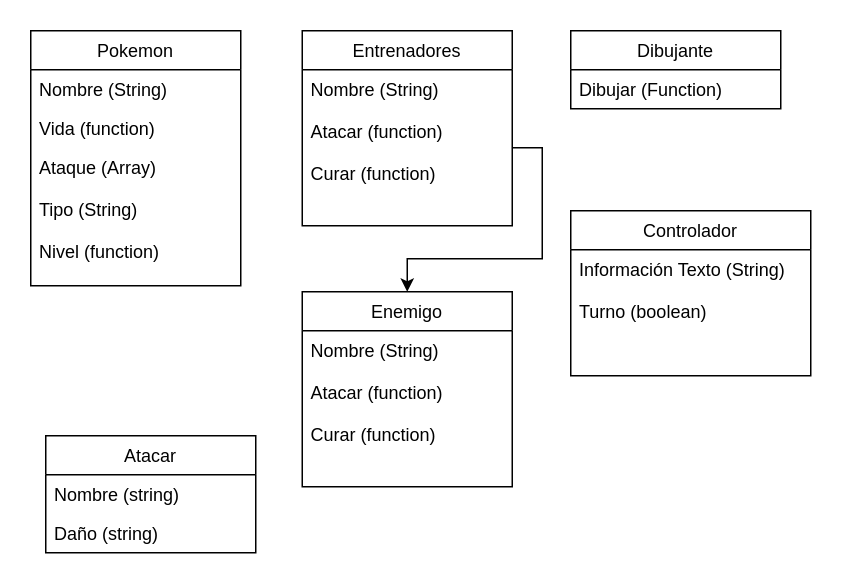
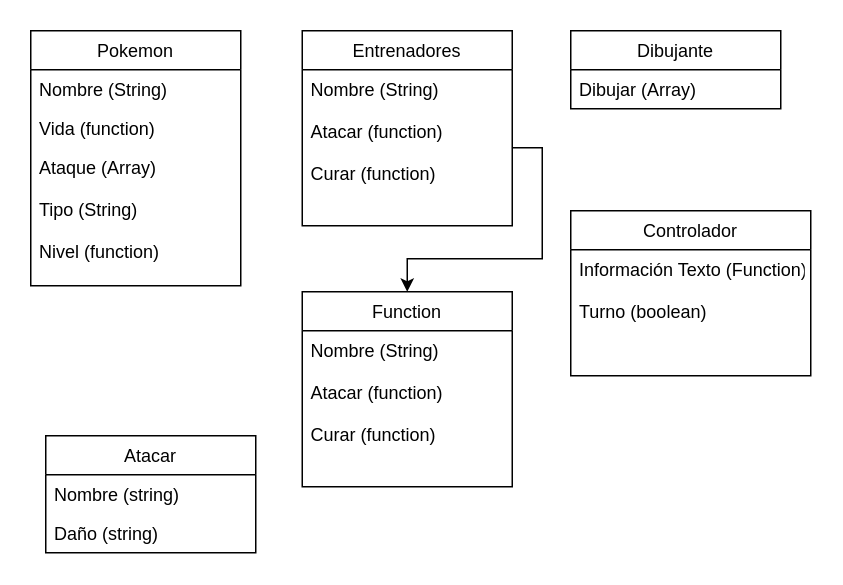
node "Dibujar (Function)": label "Dibujar (Function)" -> "Dibujar (Array)"
node "Información Texto (String) Turno (boolean)": label "Información Texto (String) Turno (boolean)" -> "Información Texto (Function) Turno (boolean)"
node "Enemigo": label "Enemigo" -> "Function"
